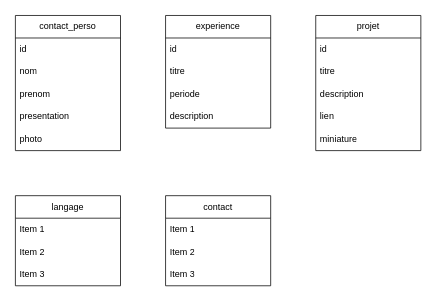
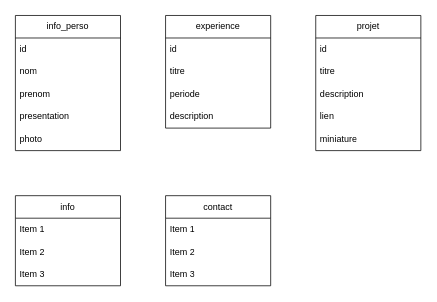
node "contact_perso": label "contact_perso" -> "info_perso"
node "langage": label "langage" -> "info"
